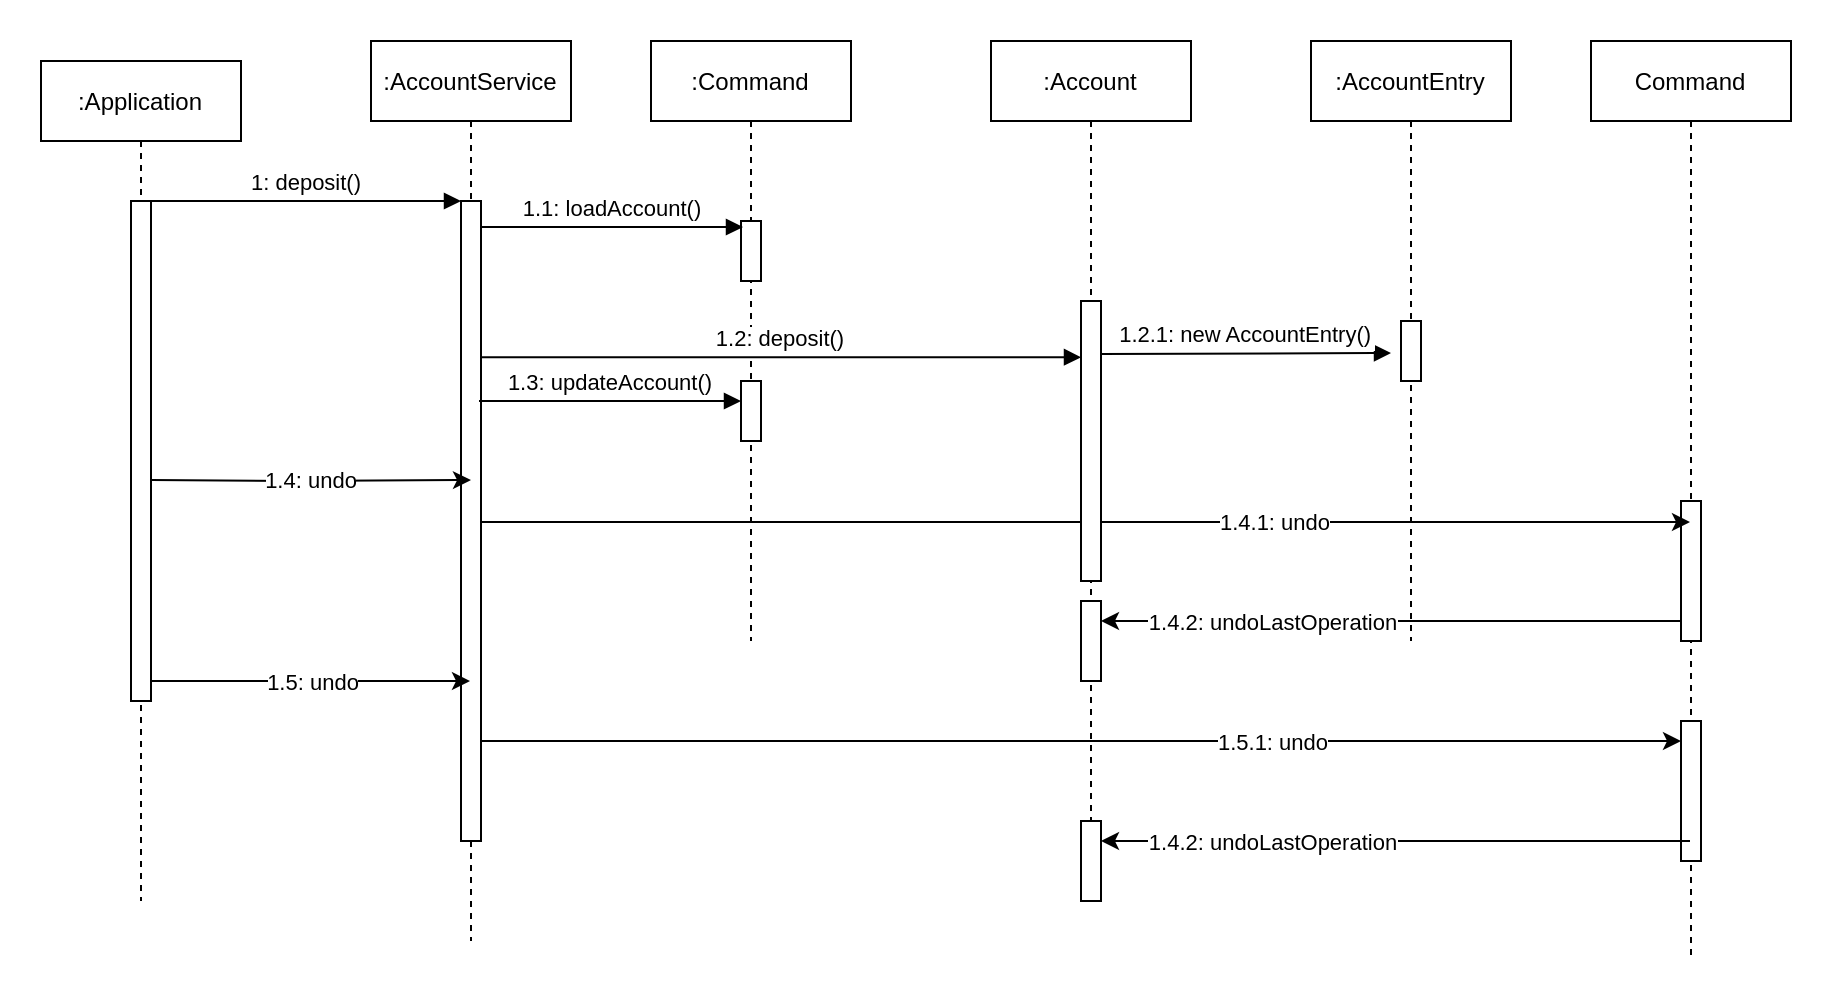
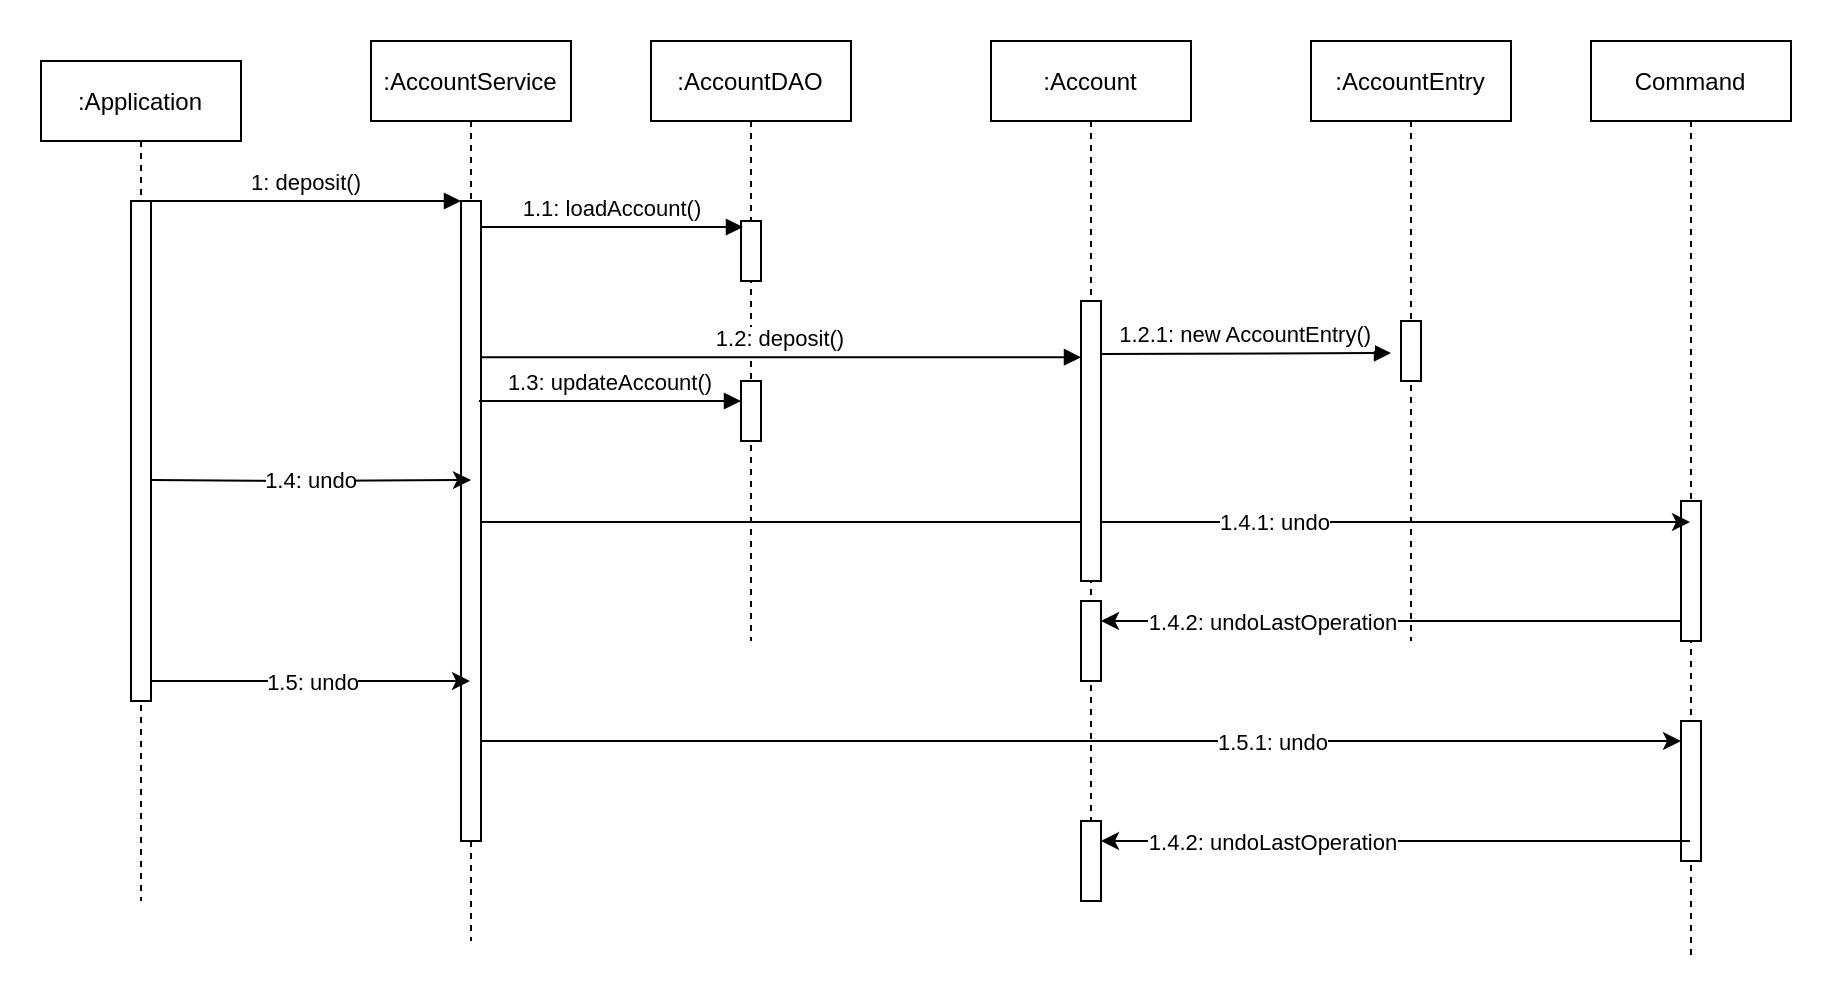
node ":Command": label ":Command" -> ":AccountDAO"
